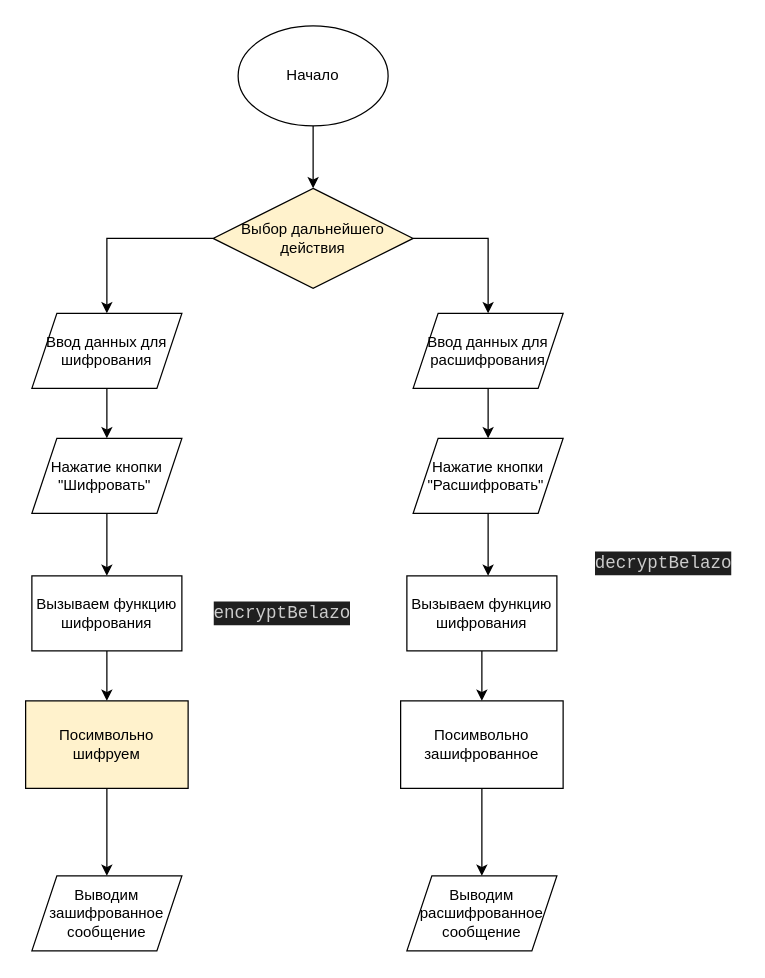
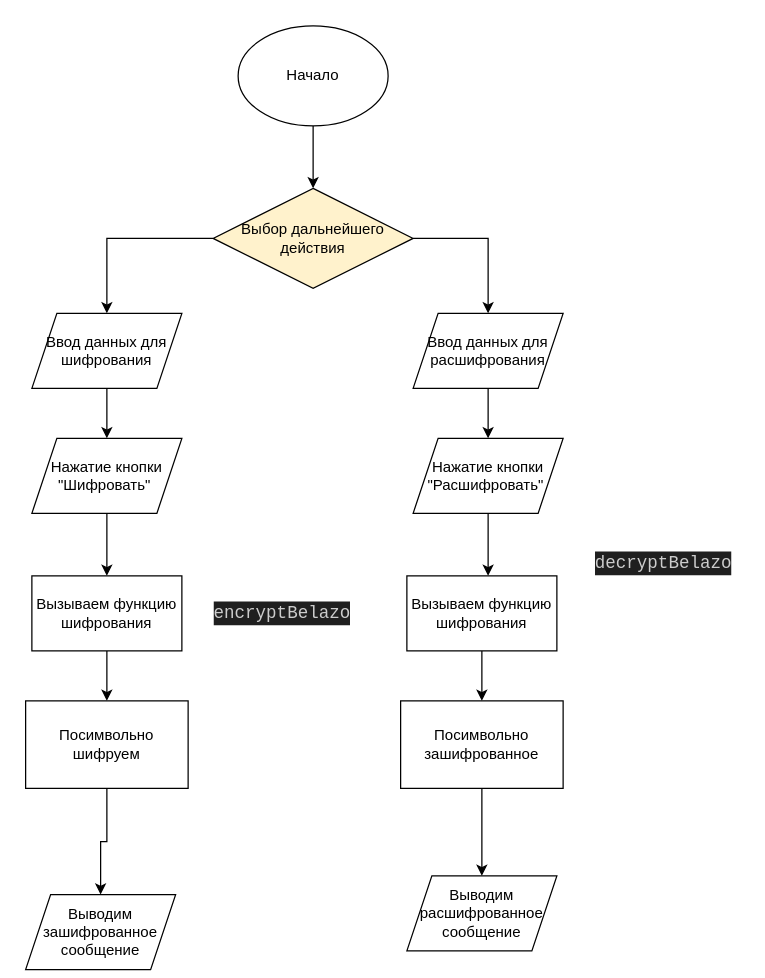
node "Посимвольно шифруем": fillcolor #fff2cc -> #ffffff
node "Выводим зашифрованное сообщение": moved (107, 913) -> (101, 932)
